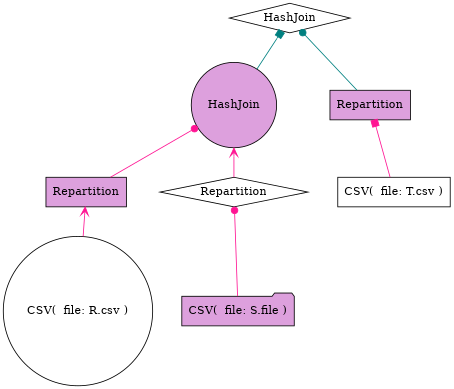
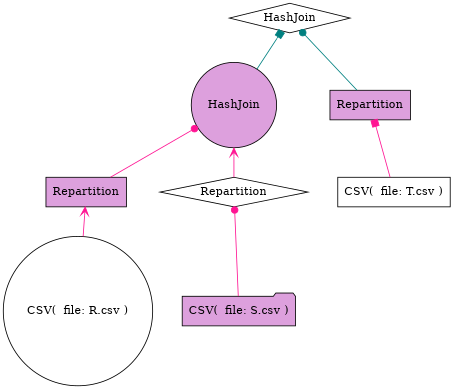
node "CSV(  file: S.file )": label "CSV(  file: S.file )" -> "CSV(  file: S.csv )"
